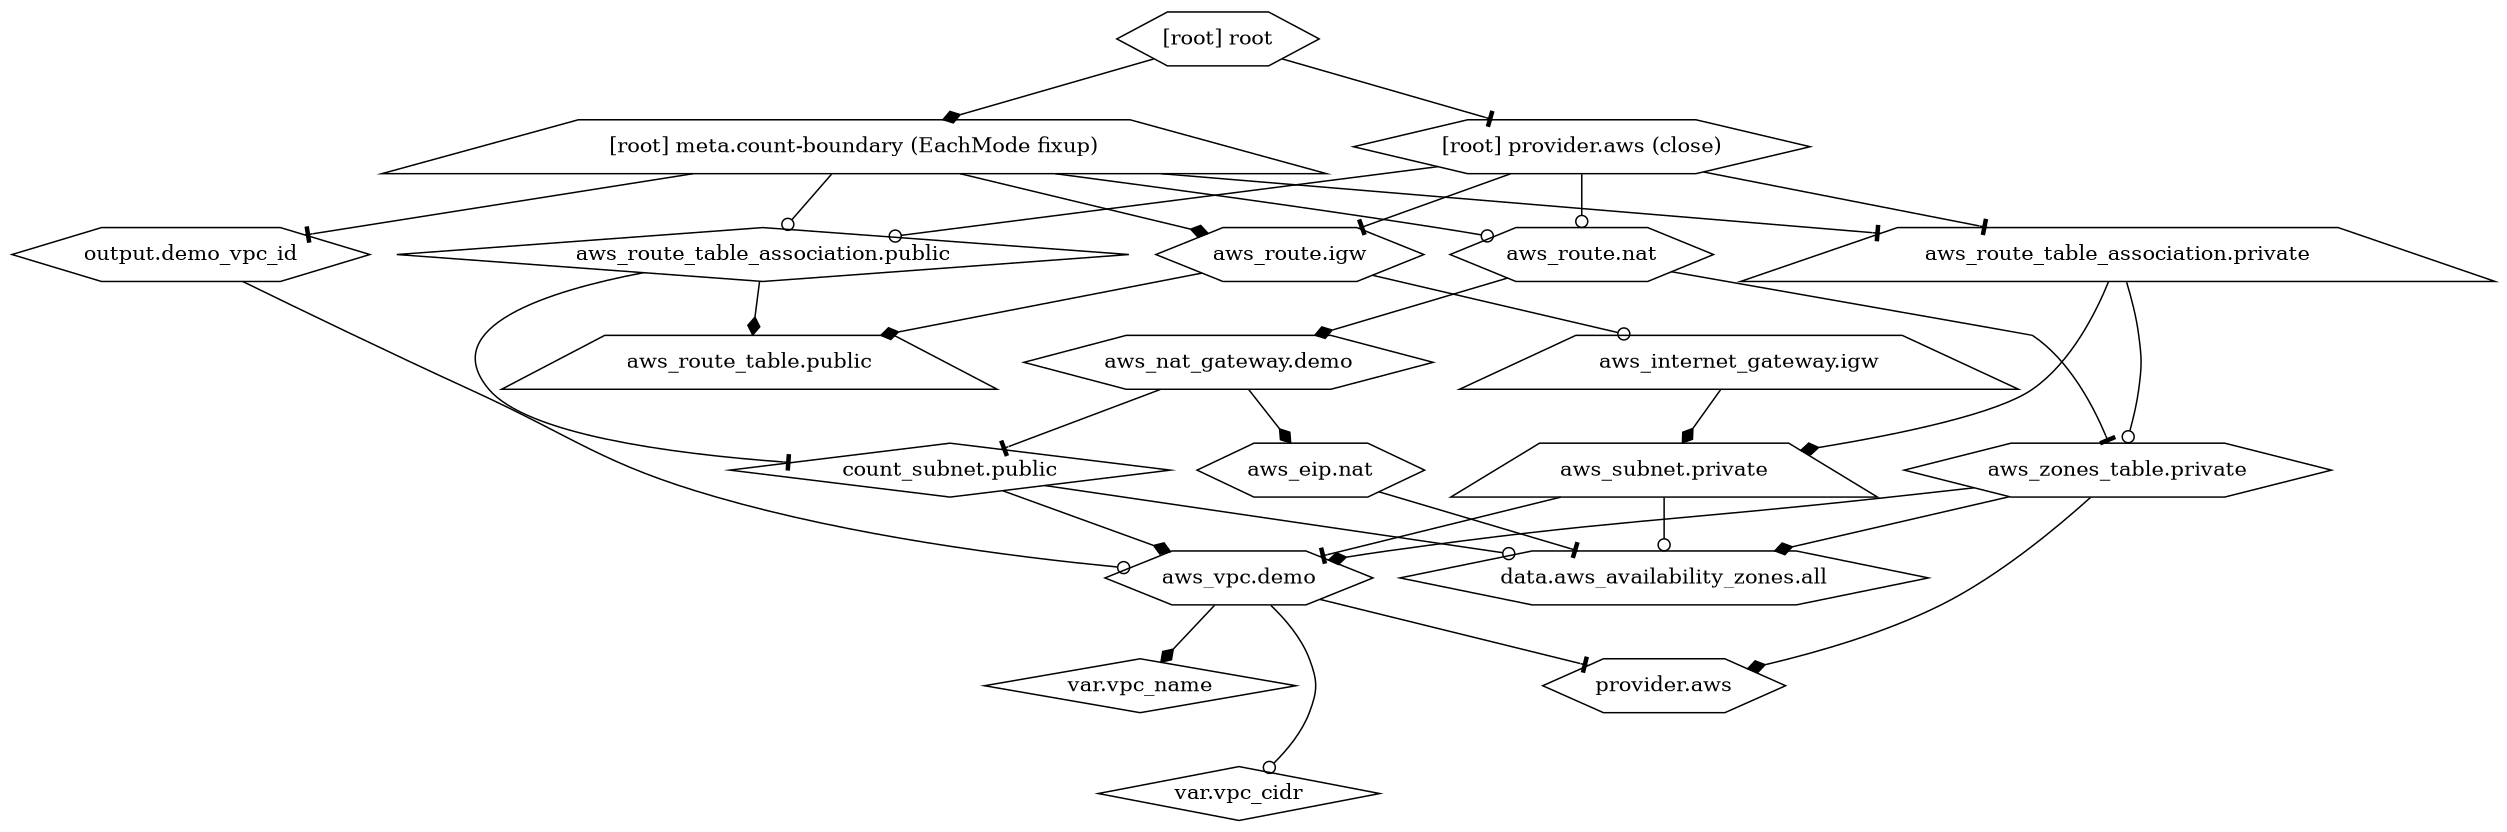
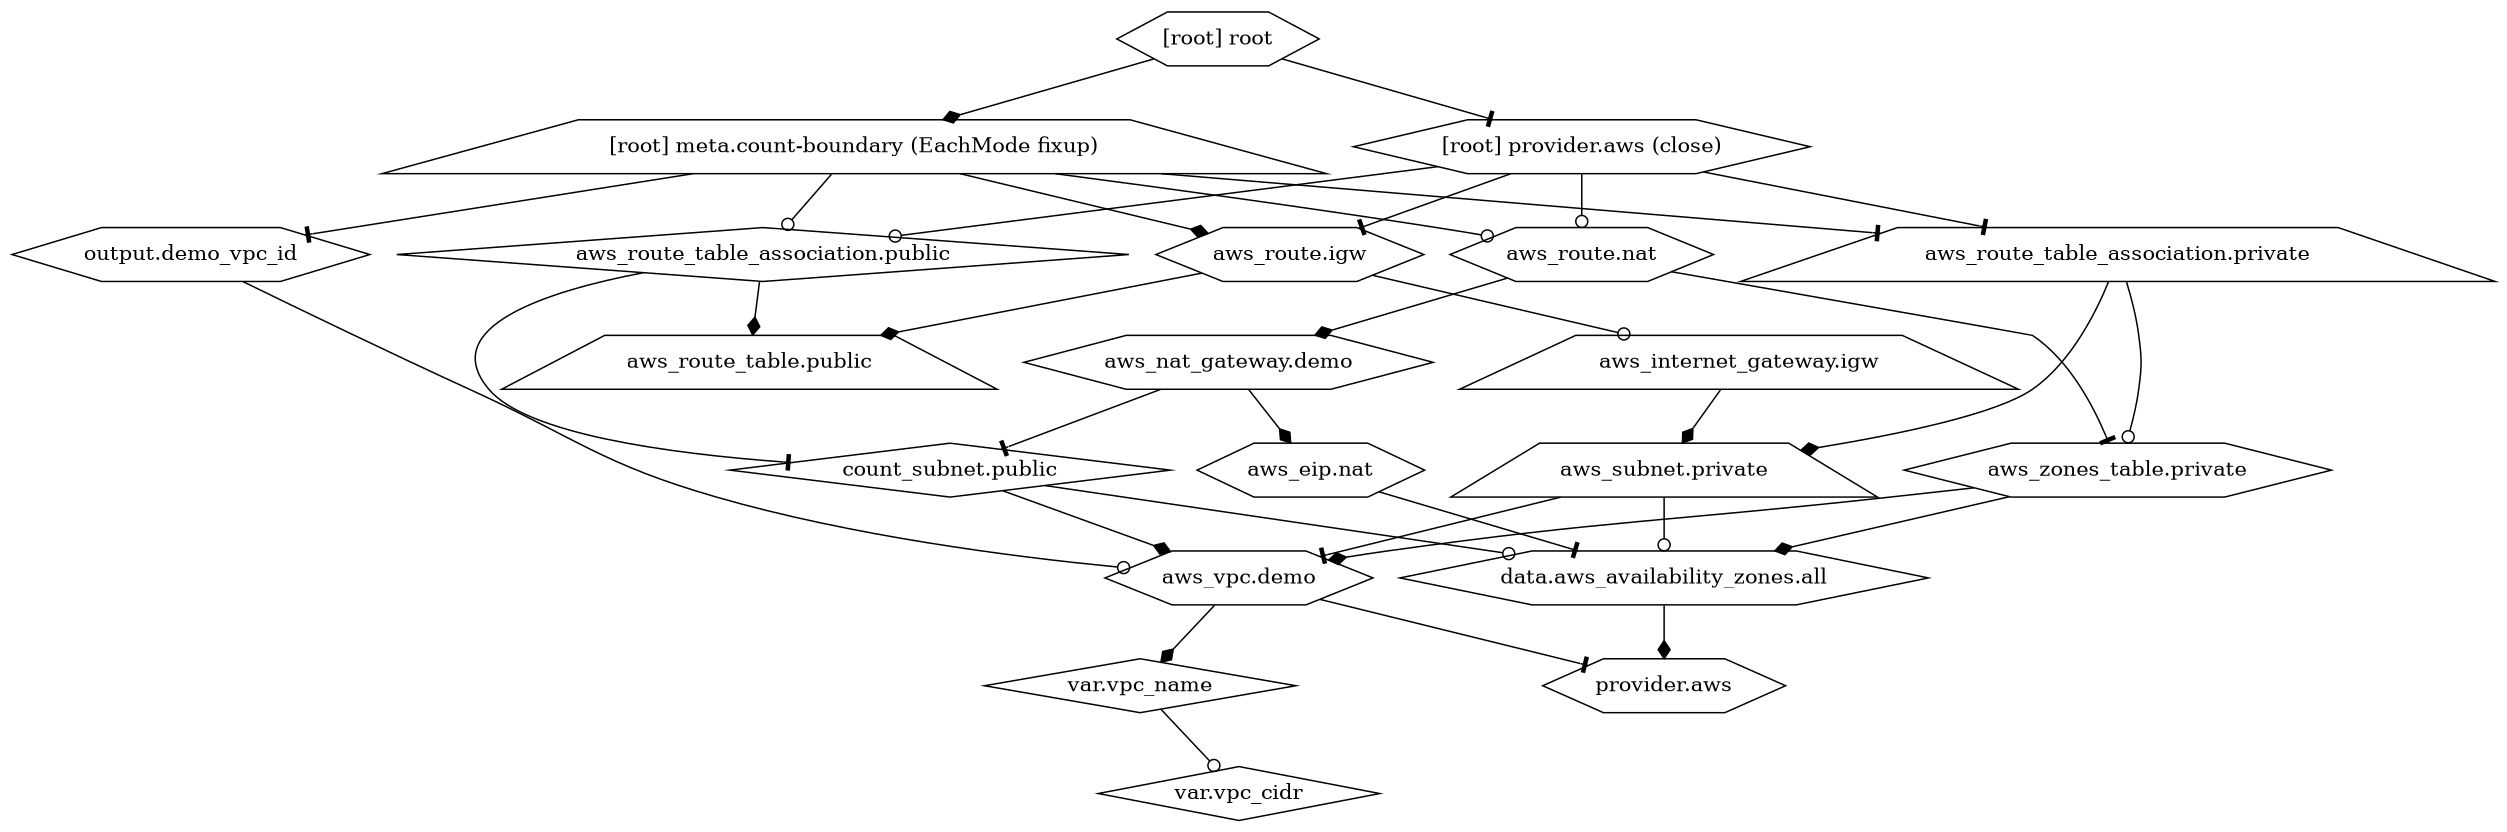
edge "aws_zones_table.private" -> "provider.aws": now "data.aws_availability_zones.all" -> "provider.aws"
edge "aws_vpc.demo" -> "var.vpc_cidr": now "var.vpc_name" -> "var.vpc_cidr"
